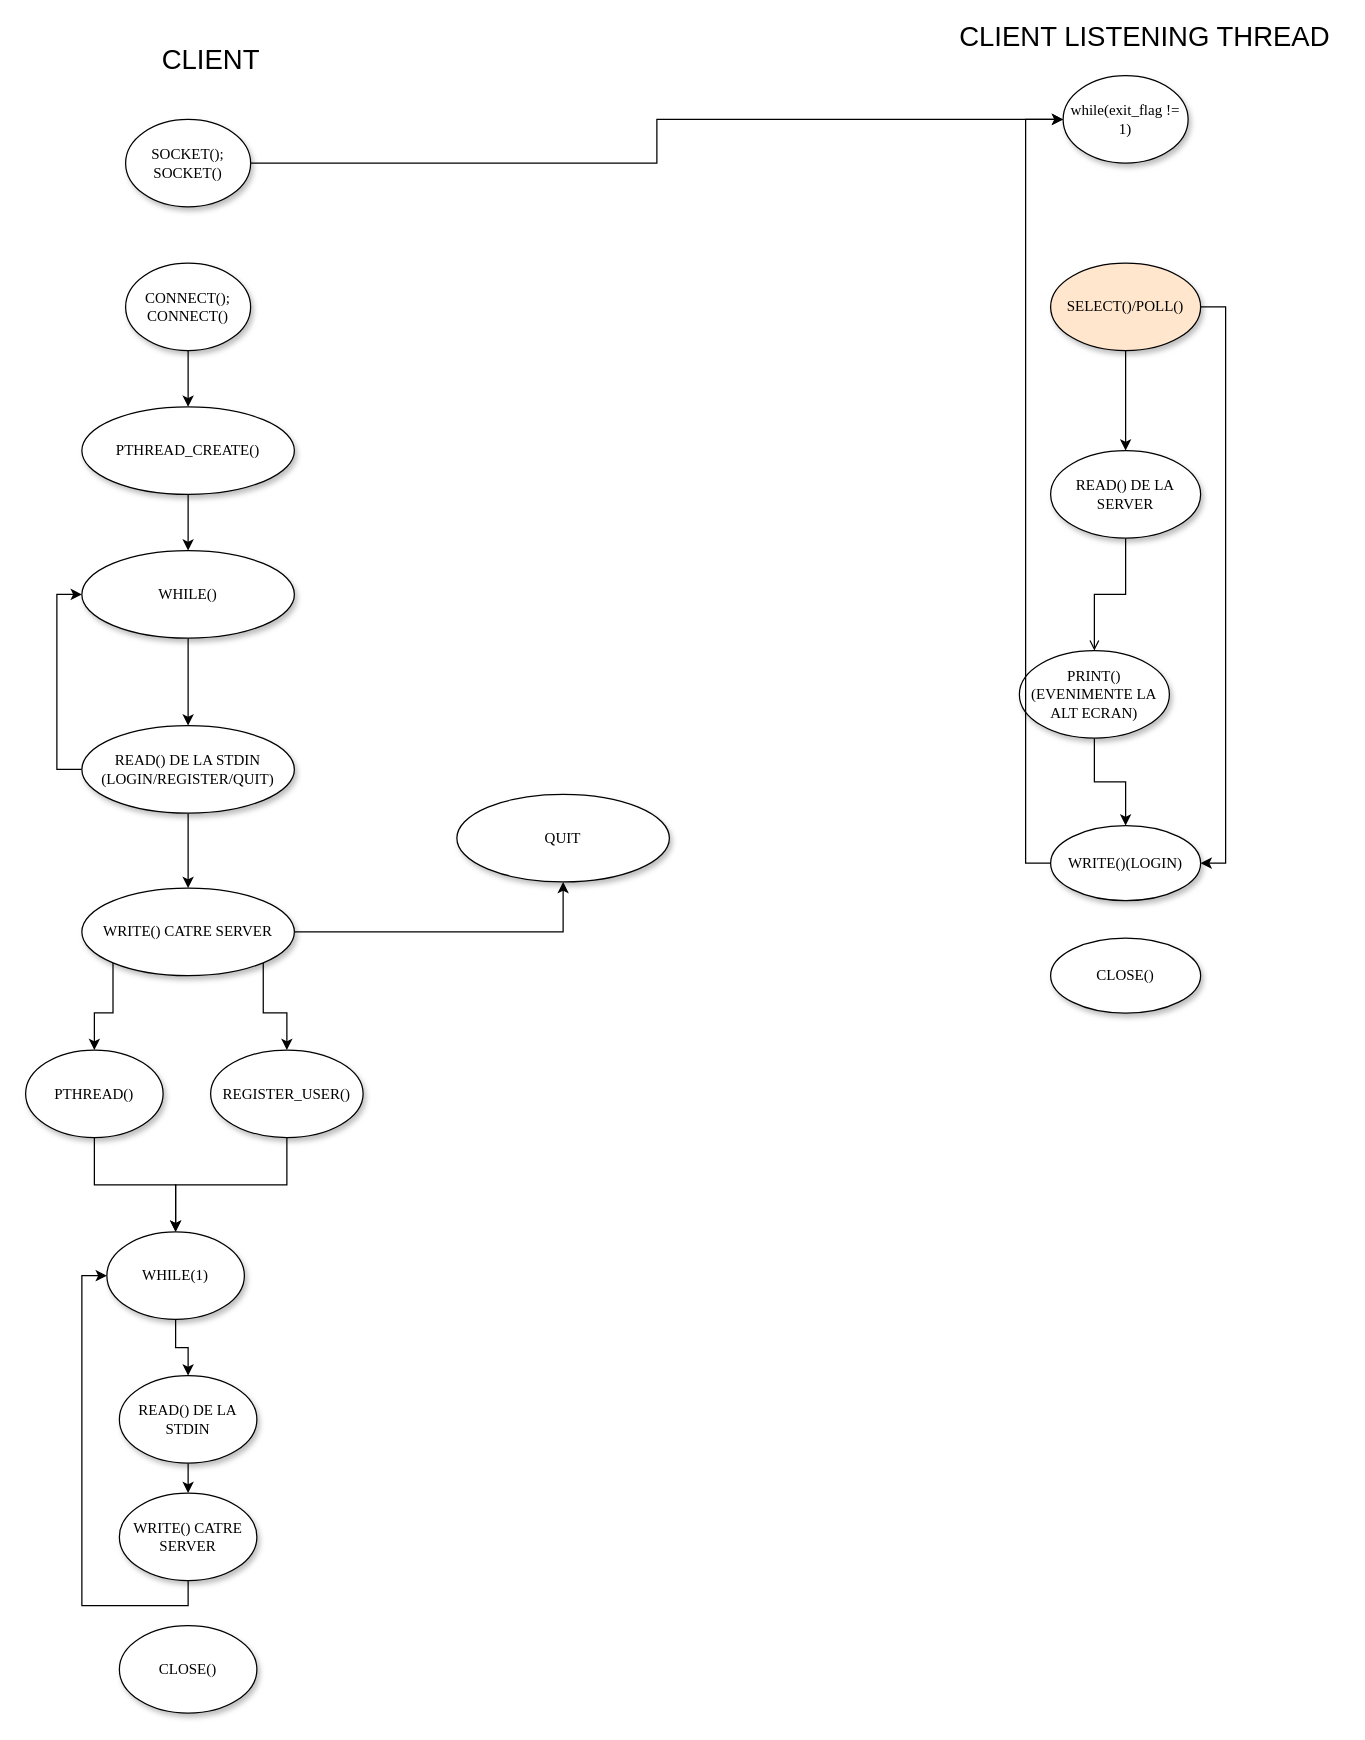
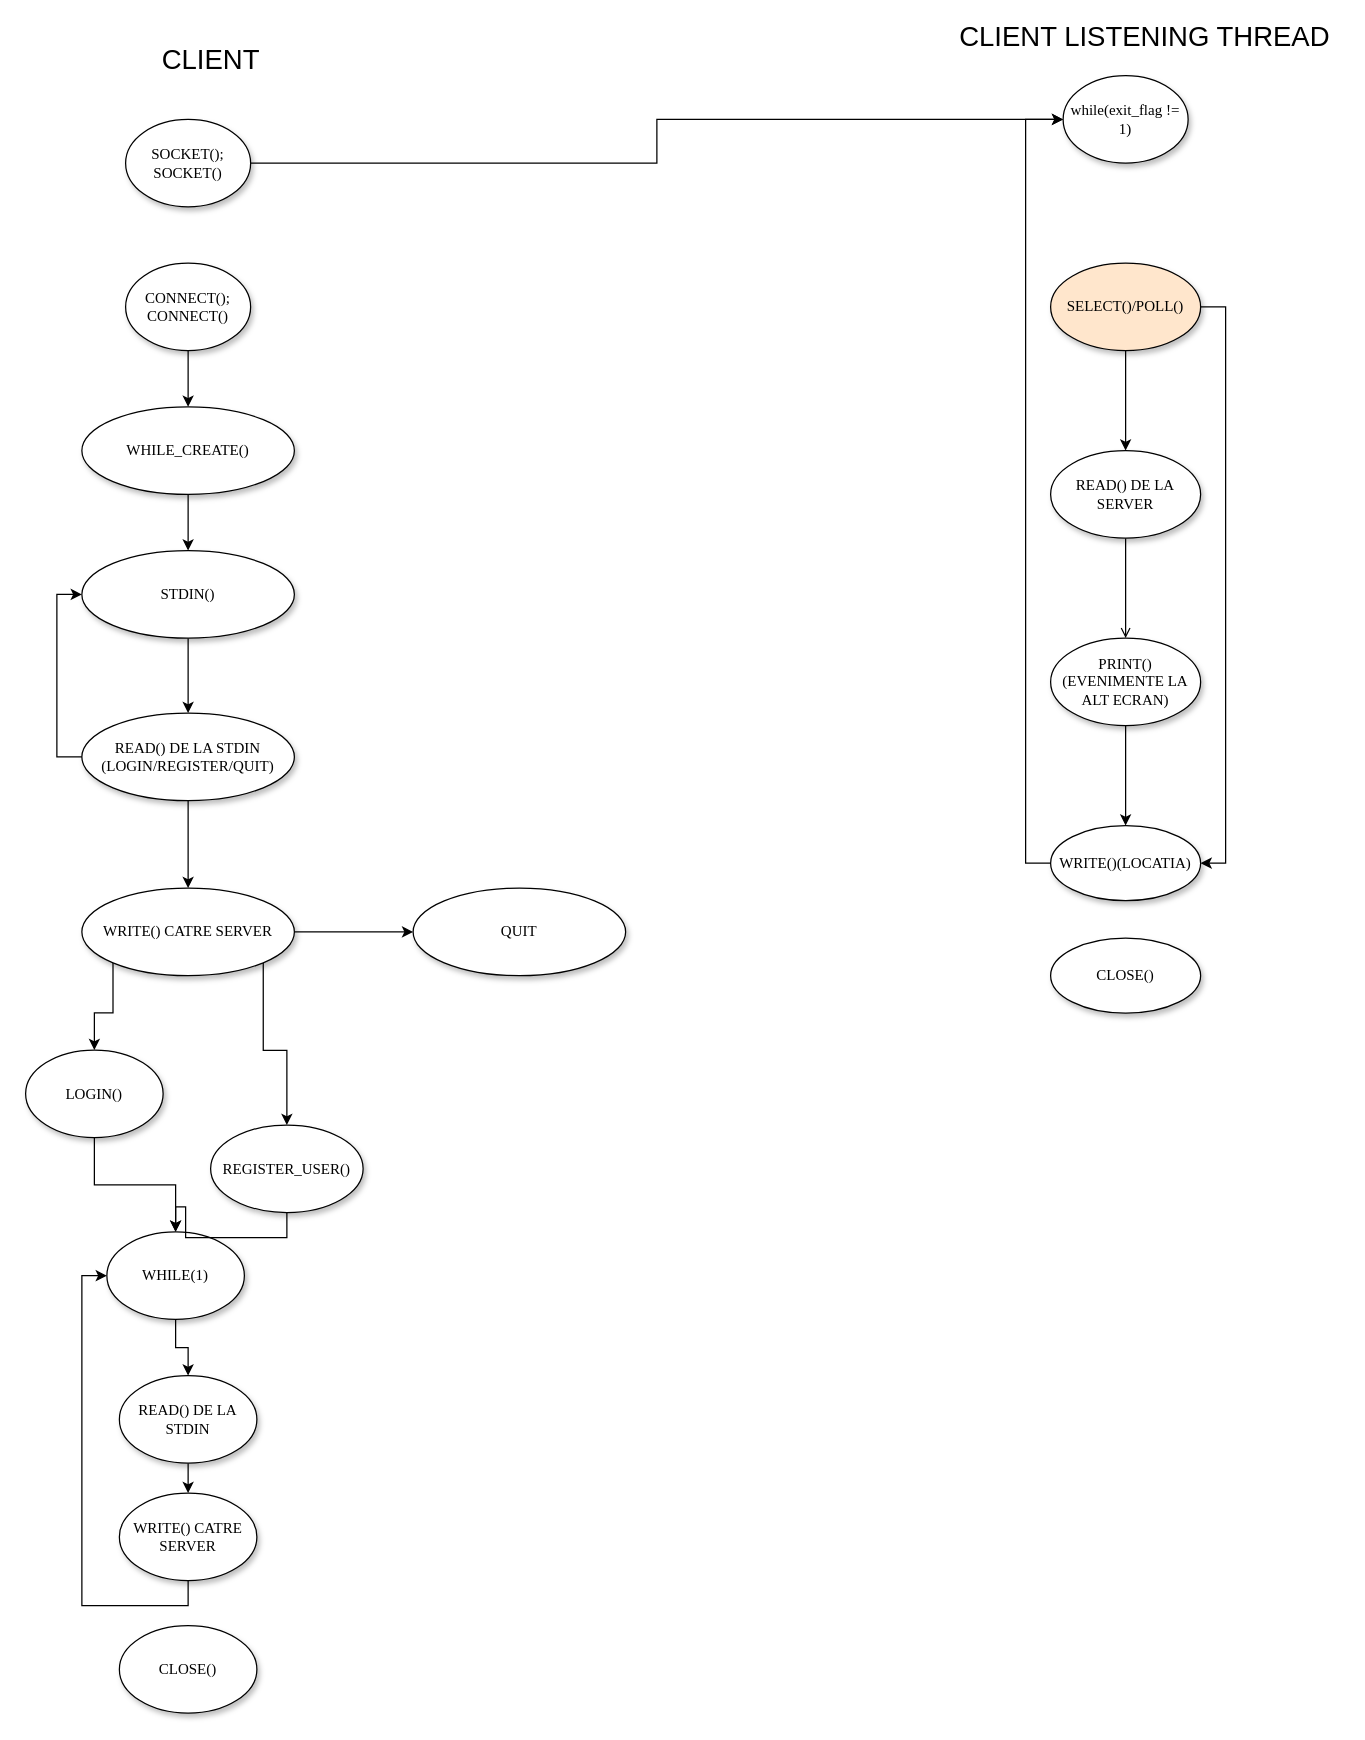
node "PTHREAD_CREATE()": label "PTHREAD_CREATE()" -> "WHILE_CREATE()"
node "WHILE()": label "WHILE()" -> "STDIN()"
node "PRINT()(EVENIMENTE LA ALT ECRAN)": moved (1094, 694) -> (1126, 682)
node "READ() DE LA STDIN (LOGIN/REGISTER/QUIT)": moved (188, 769) -> (188, 757)
node "QUIT": moved (563, 838) -> (519, 932)
node "WRITE()(LOGIN)": label "WRITE()(LOGIN)" -> "WRITE()(LOCATIA)"
node "PTHREAD()": label "PTHREAD()" -> "LOGIN()"
node "REGISTER_USER()": moved (287, 1094) -> (287, 1169)
